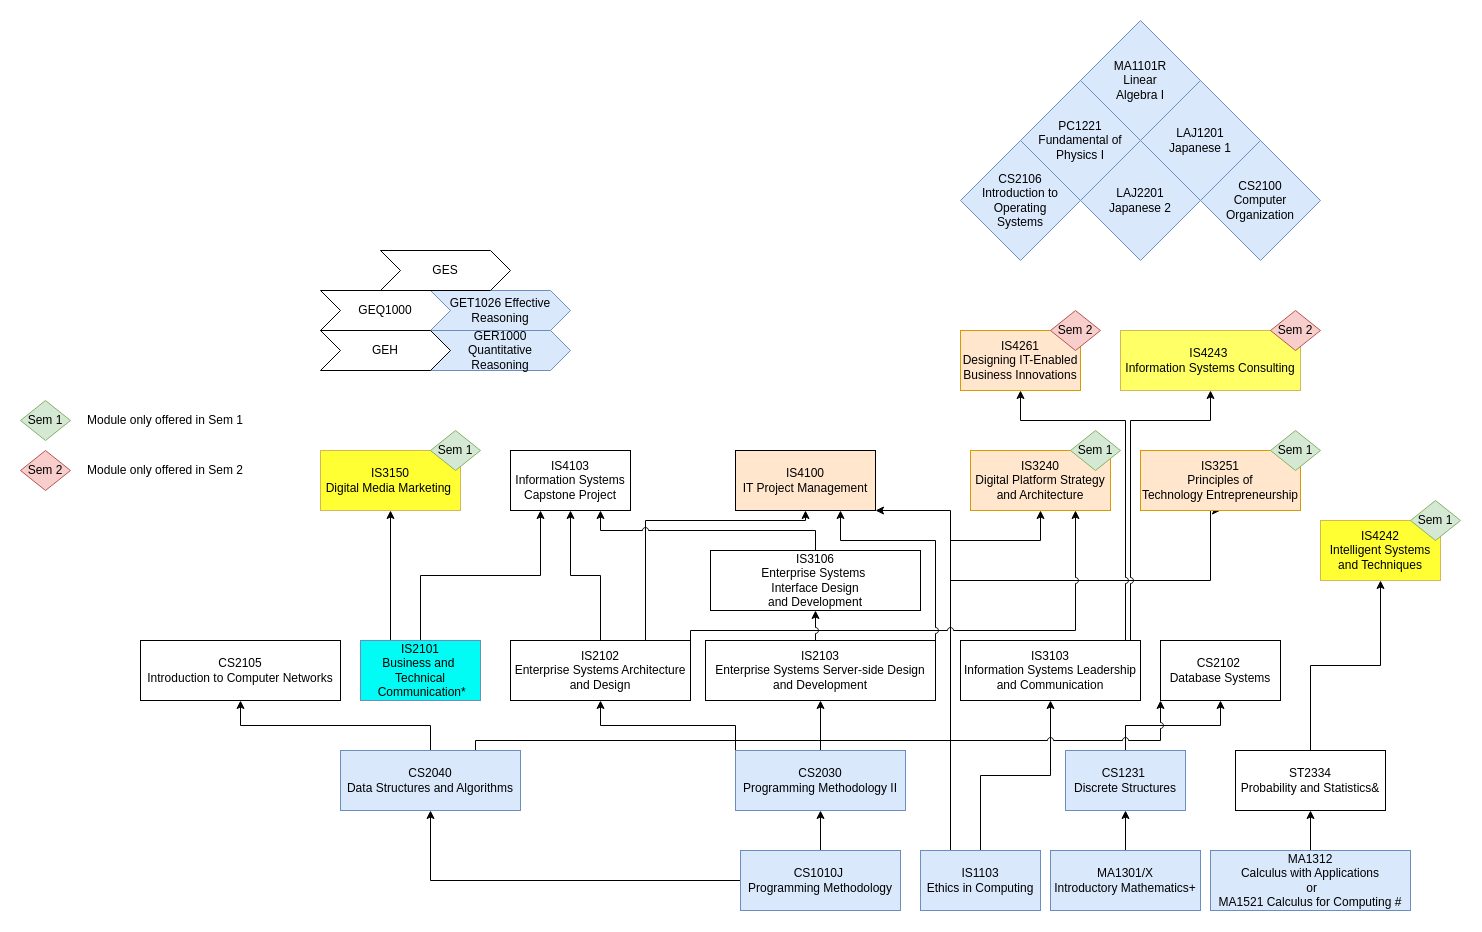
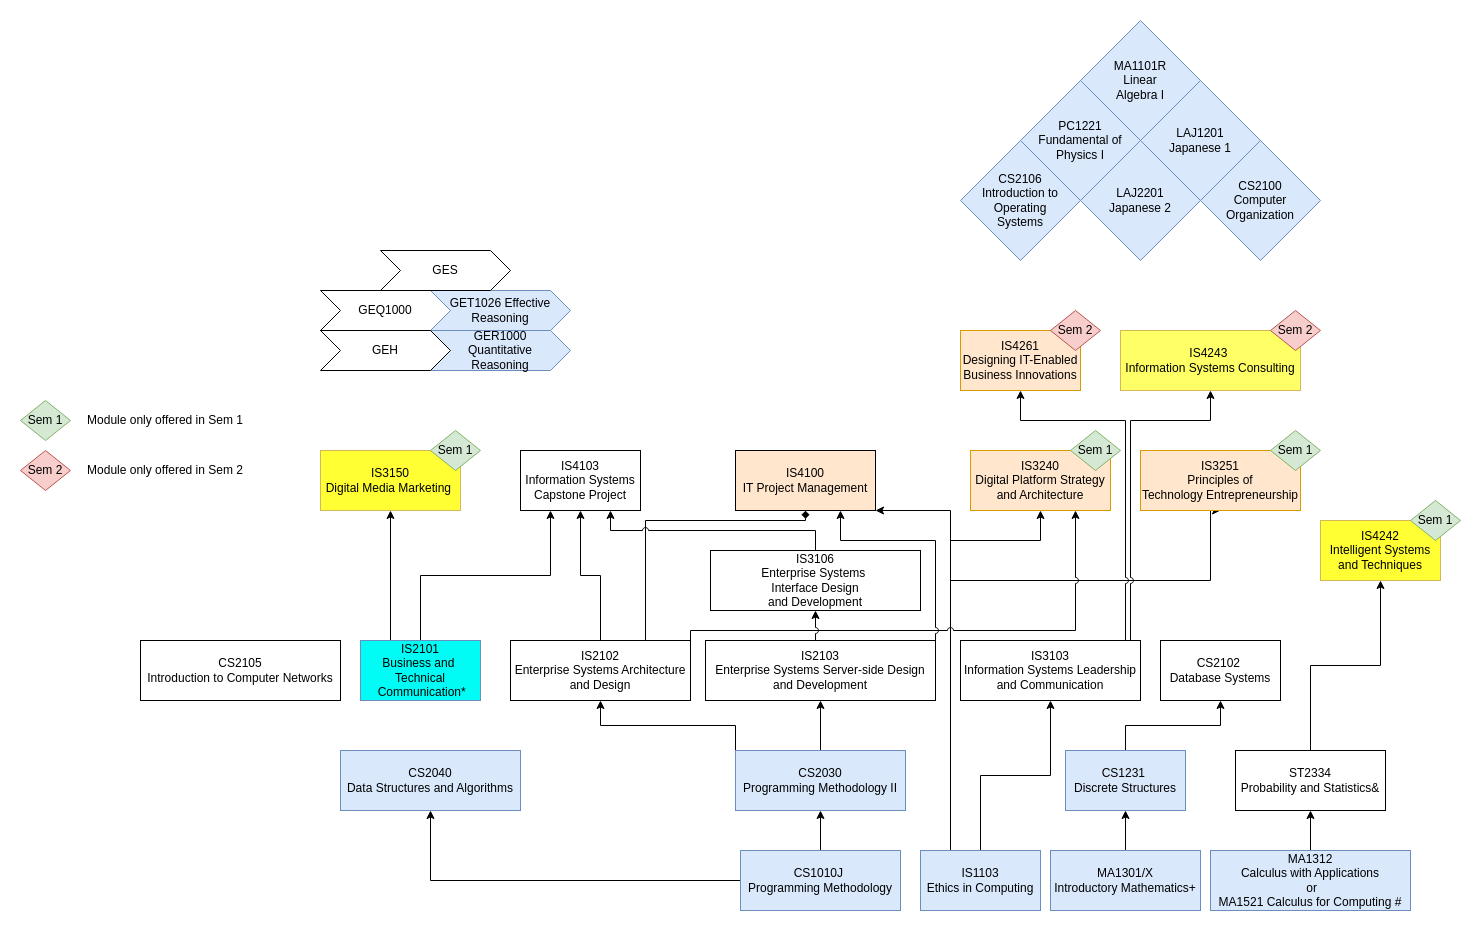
node "IS4103 Information Systems Capstone Project": moved (571, 481) -> (581, 481)
edge "IS2102 Enterprise Systems Architecture and Design" -> "IS4100 IT Project Management": arrowhead classic -> diamond
edge "CS2040 Data Structures and Algorithms" -> "CS2105 Introduction to Computer Networks": removed
edge "CS2040 Data Structures and Algorithms" -> "CS2102 Database Systems": removed
